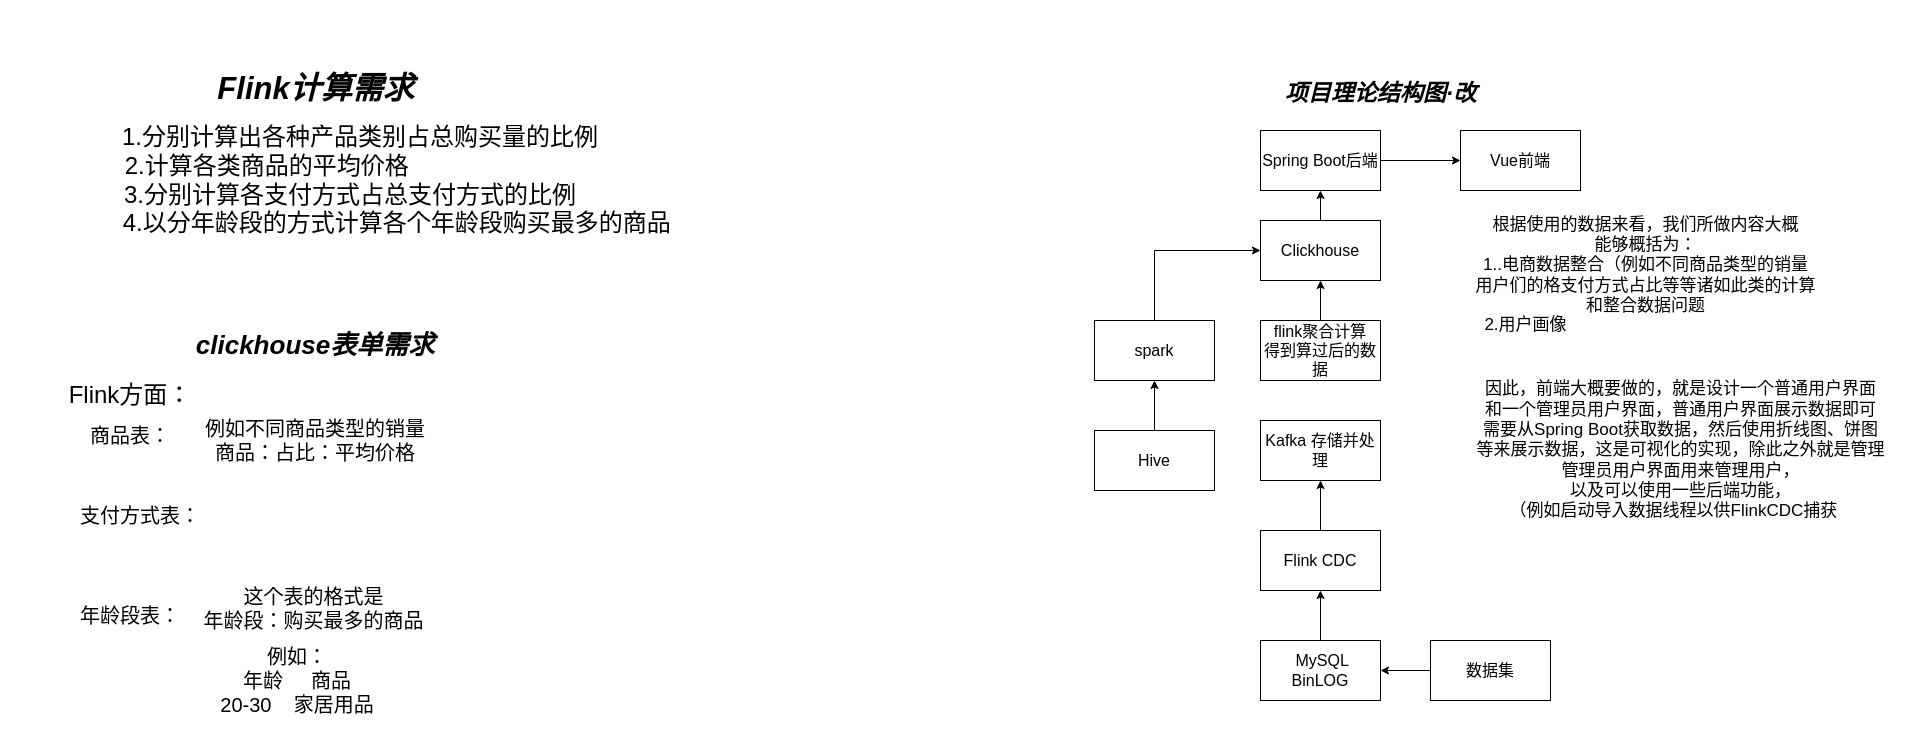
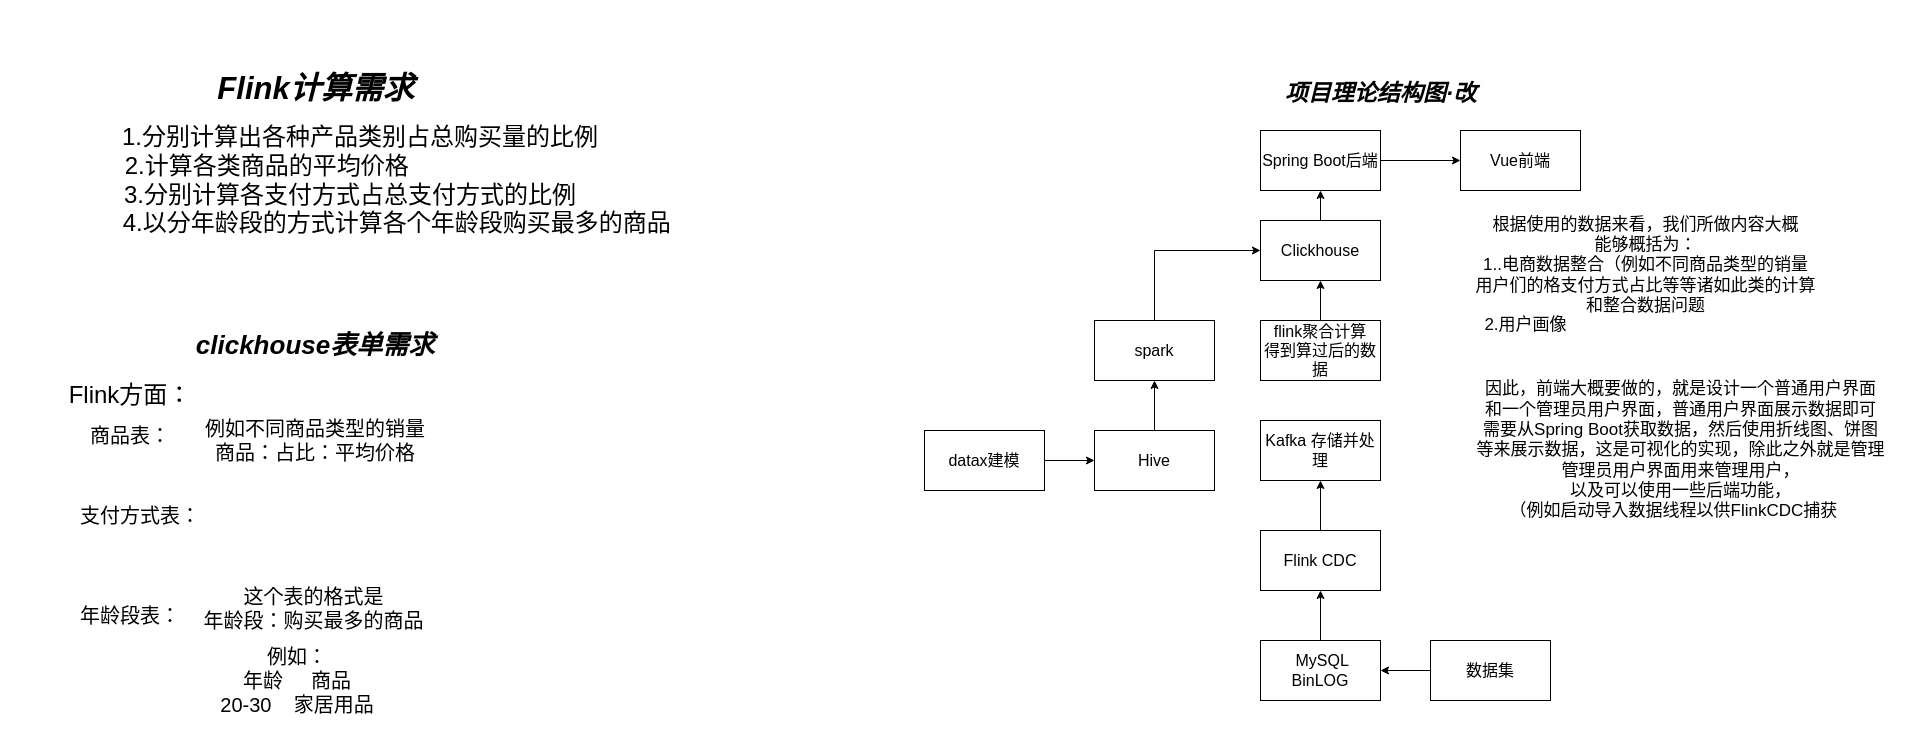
node "datax建模": added
edge "datax建模" -> "Hive": added
